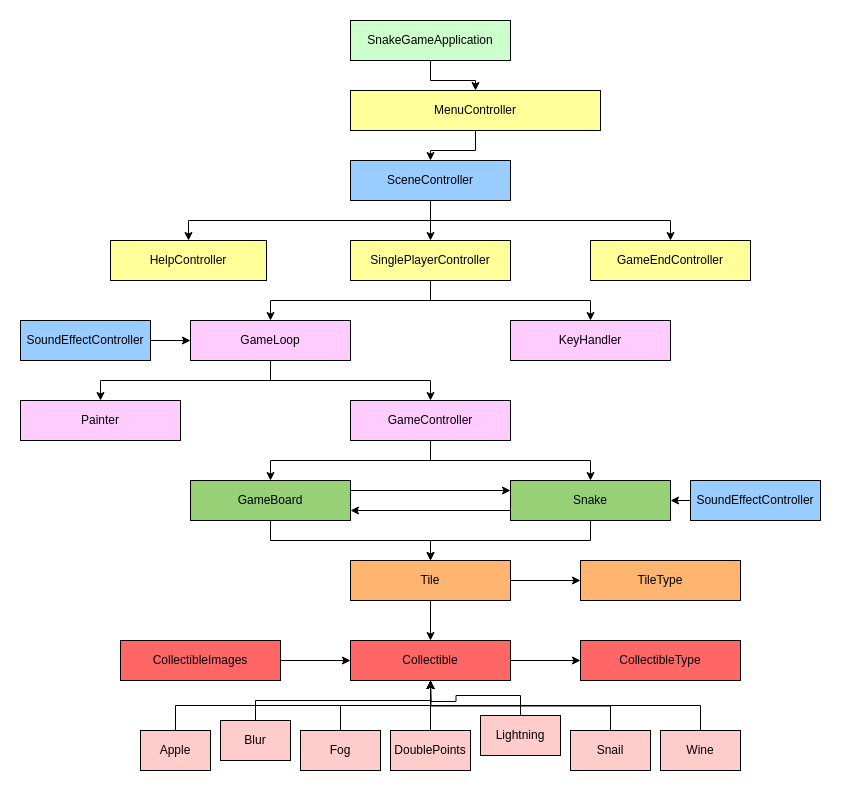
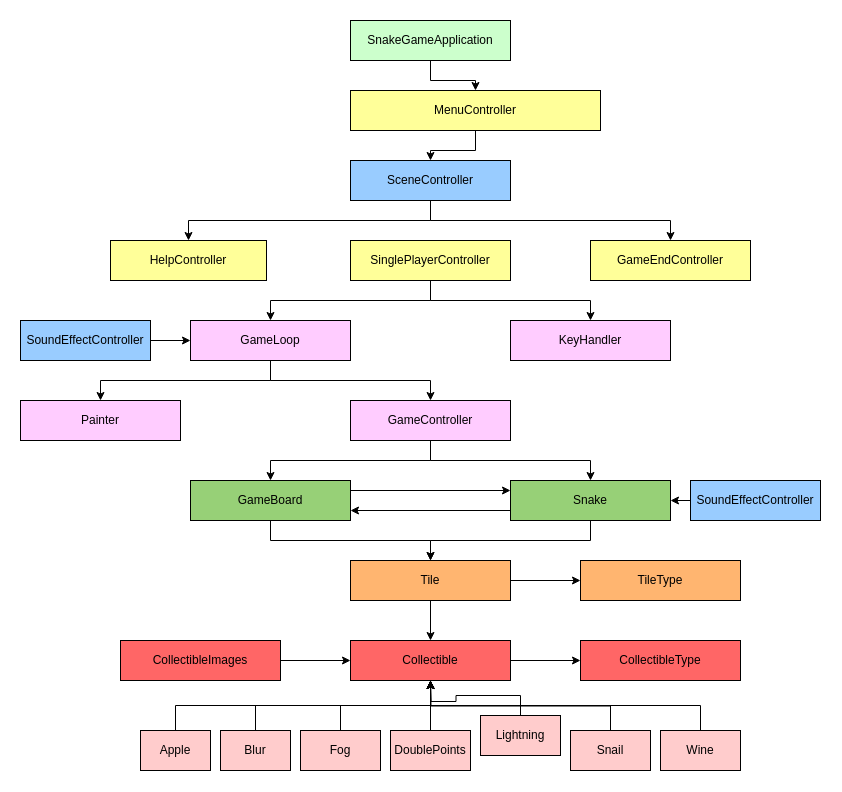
edge "SceneController" -> "SinglePlayerController": removed
node "Blur": moved (256, 741) -> (256, 751)
